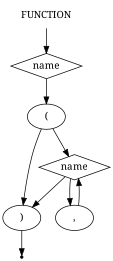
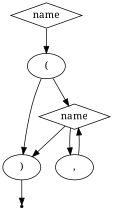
node "FUNCTION": removed
